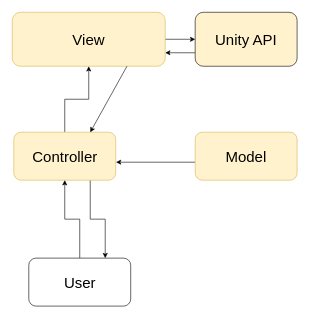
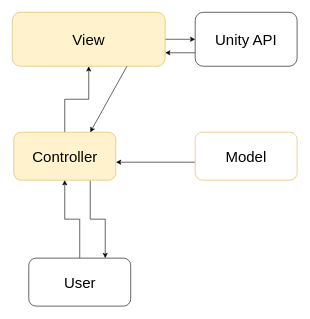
node "Unity API": fillcolor #fff2cc -> #ffffff
node "Model": fillcolor #fff2cc -> #ffffff
